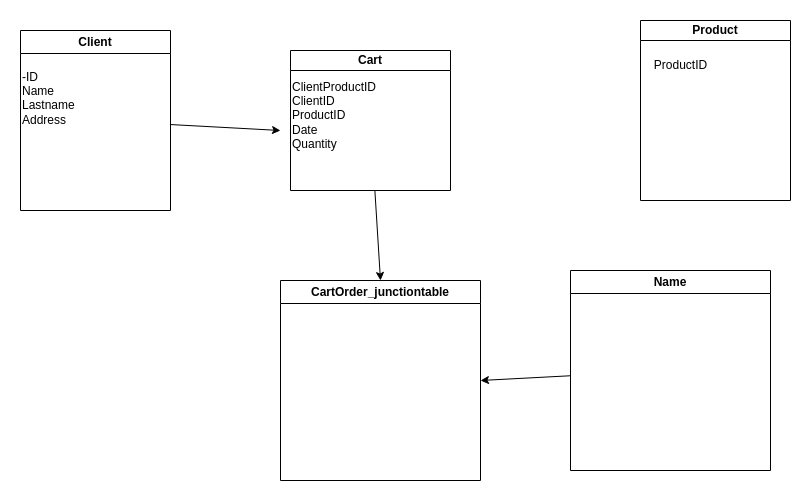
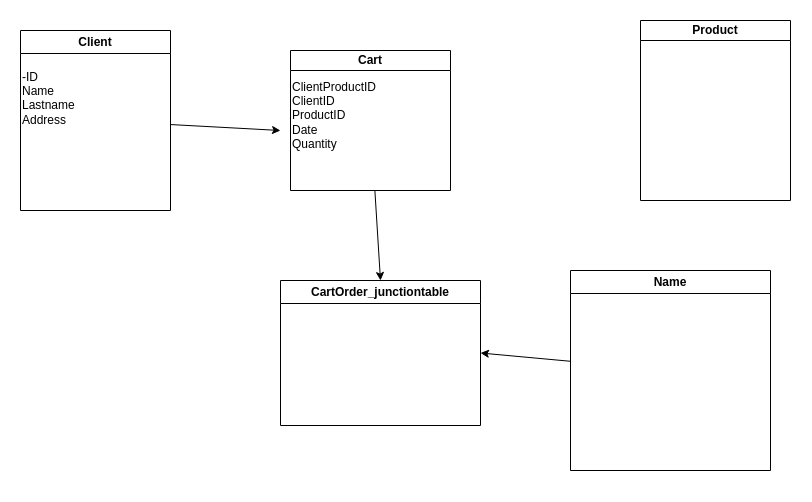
node "ProductID": removed
node "CartOrder_junctiontable": size 200x200 -> 200x145
